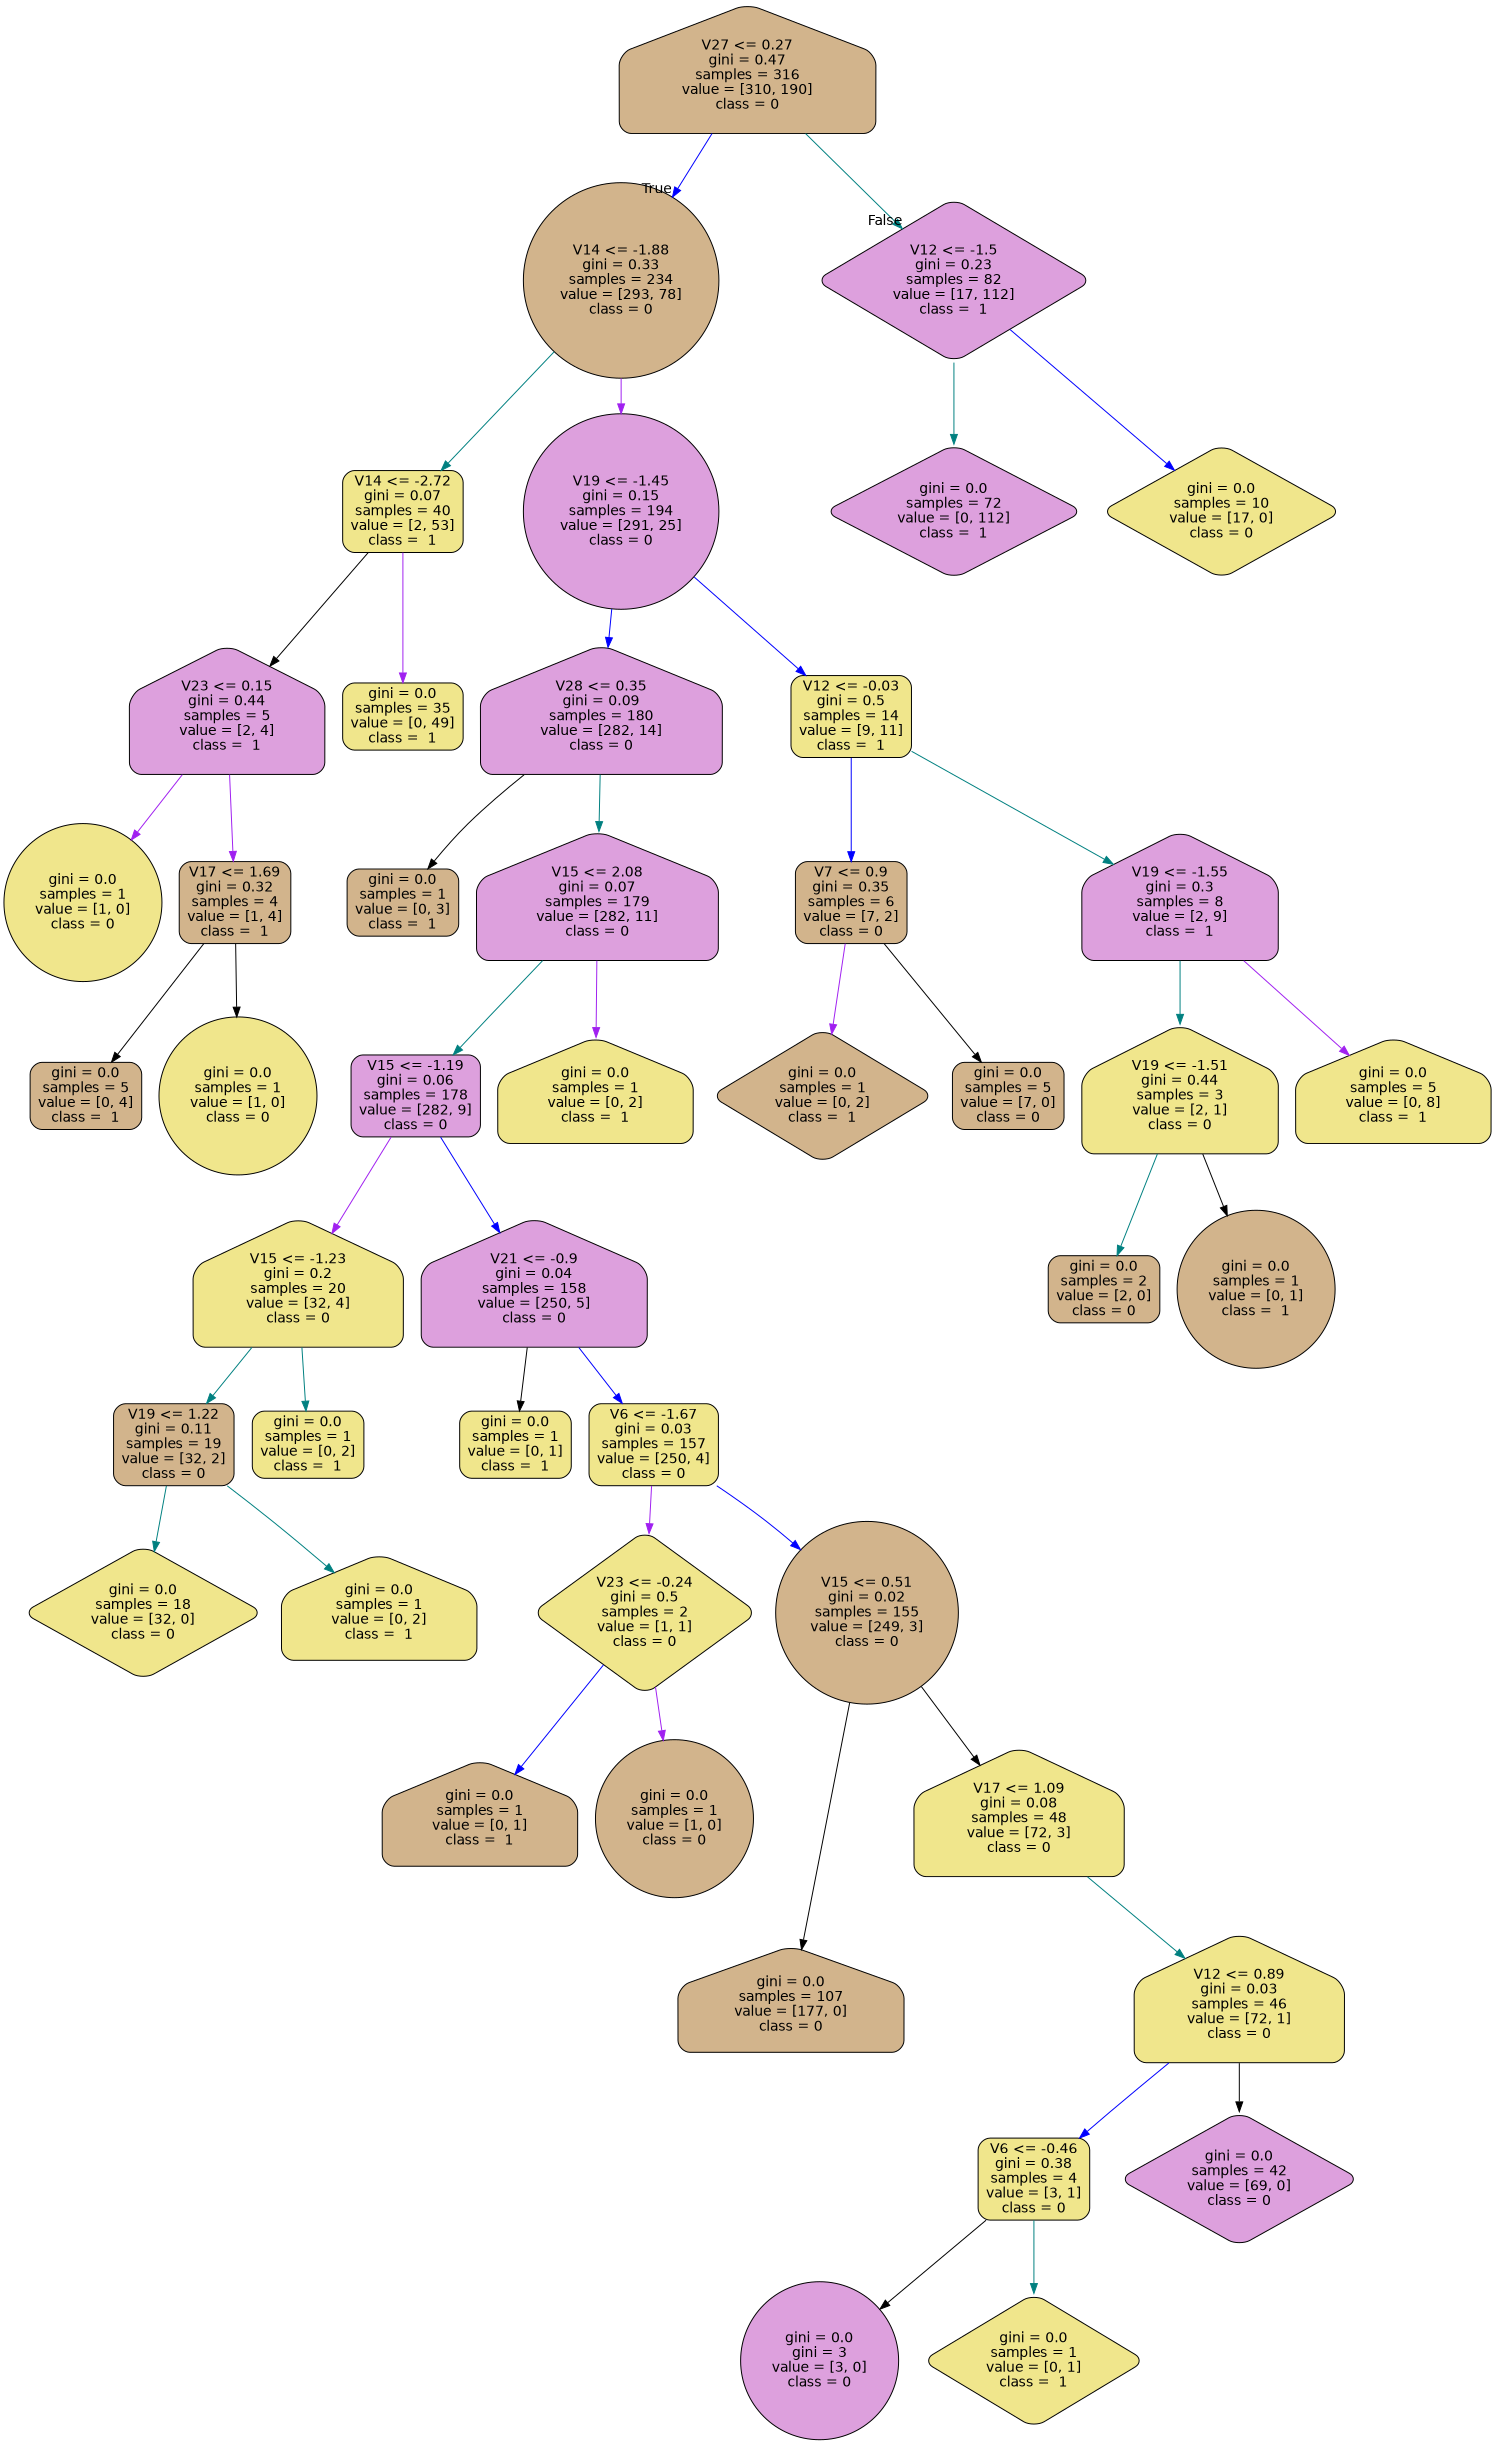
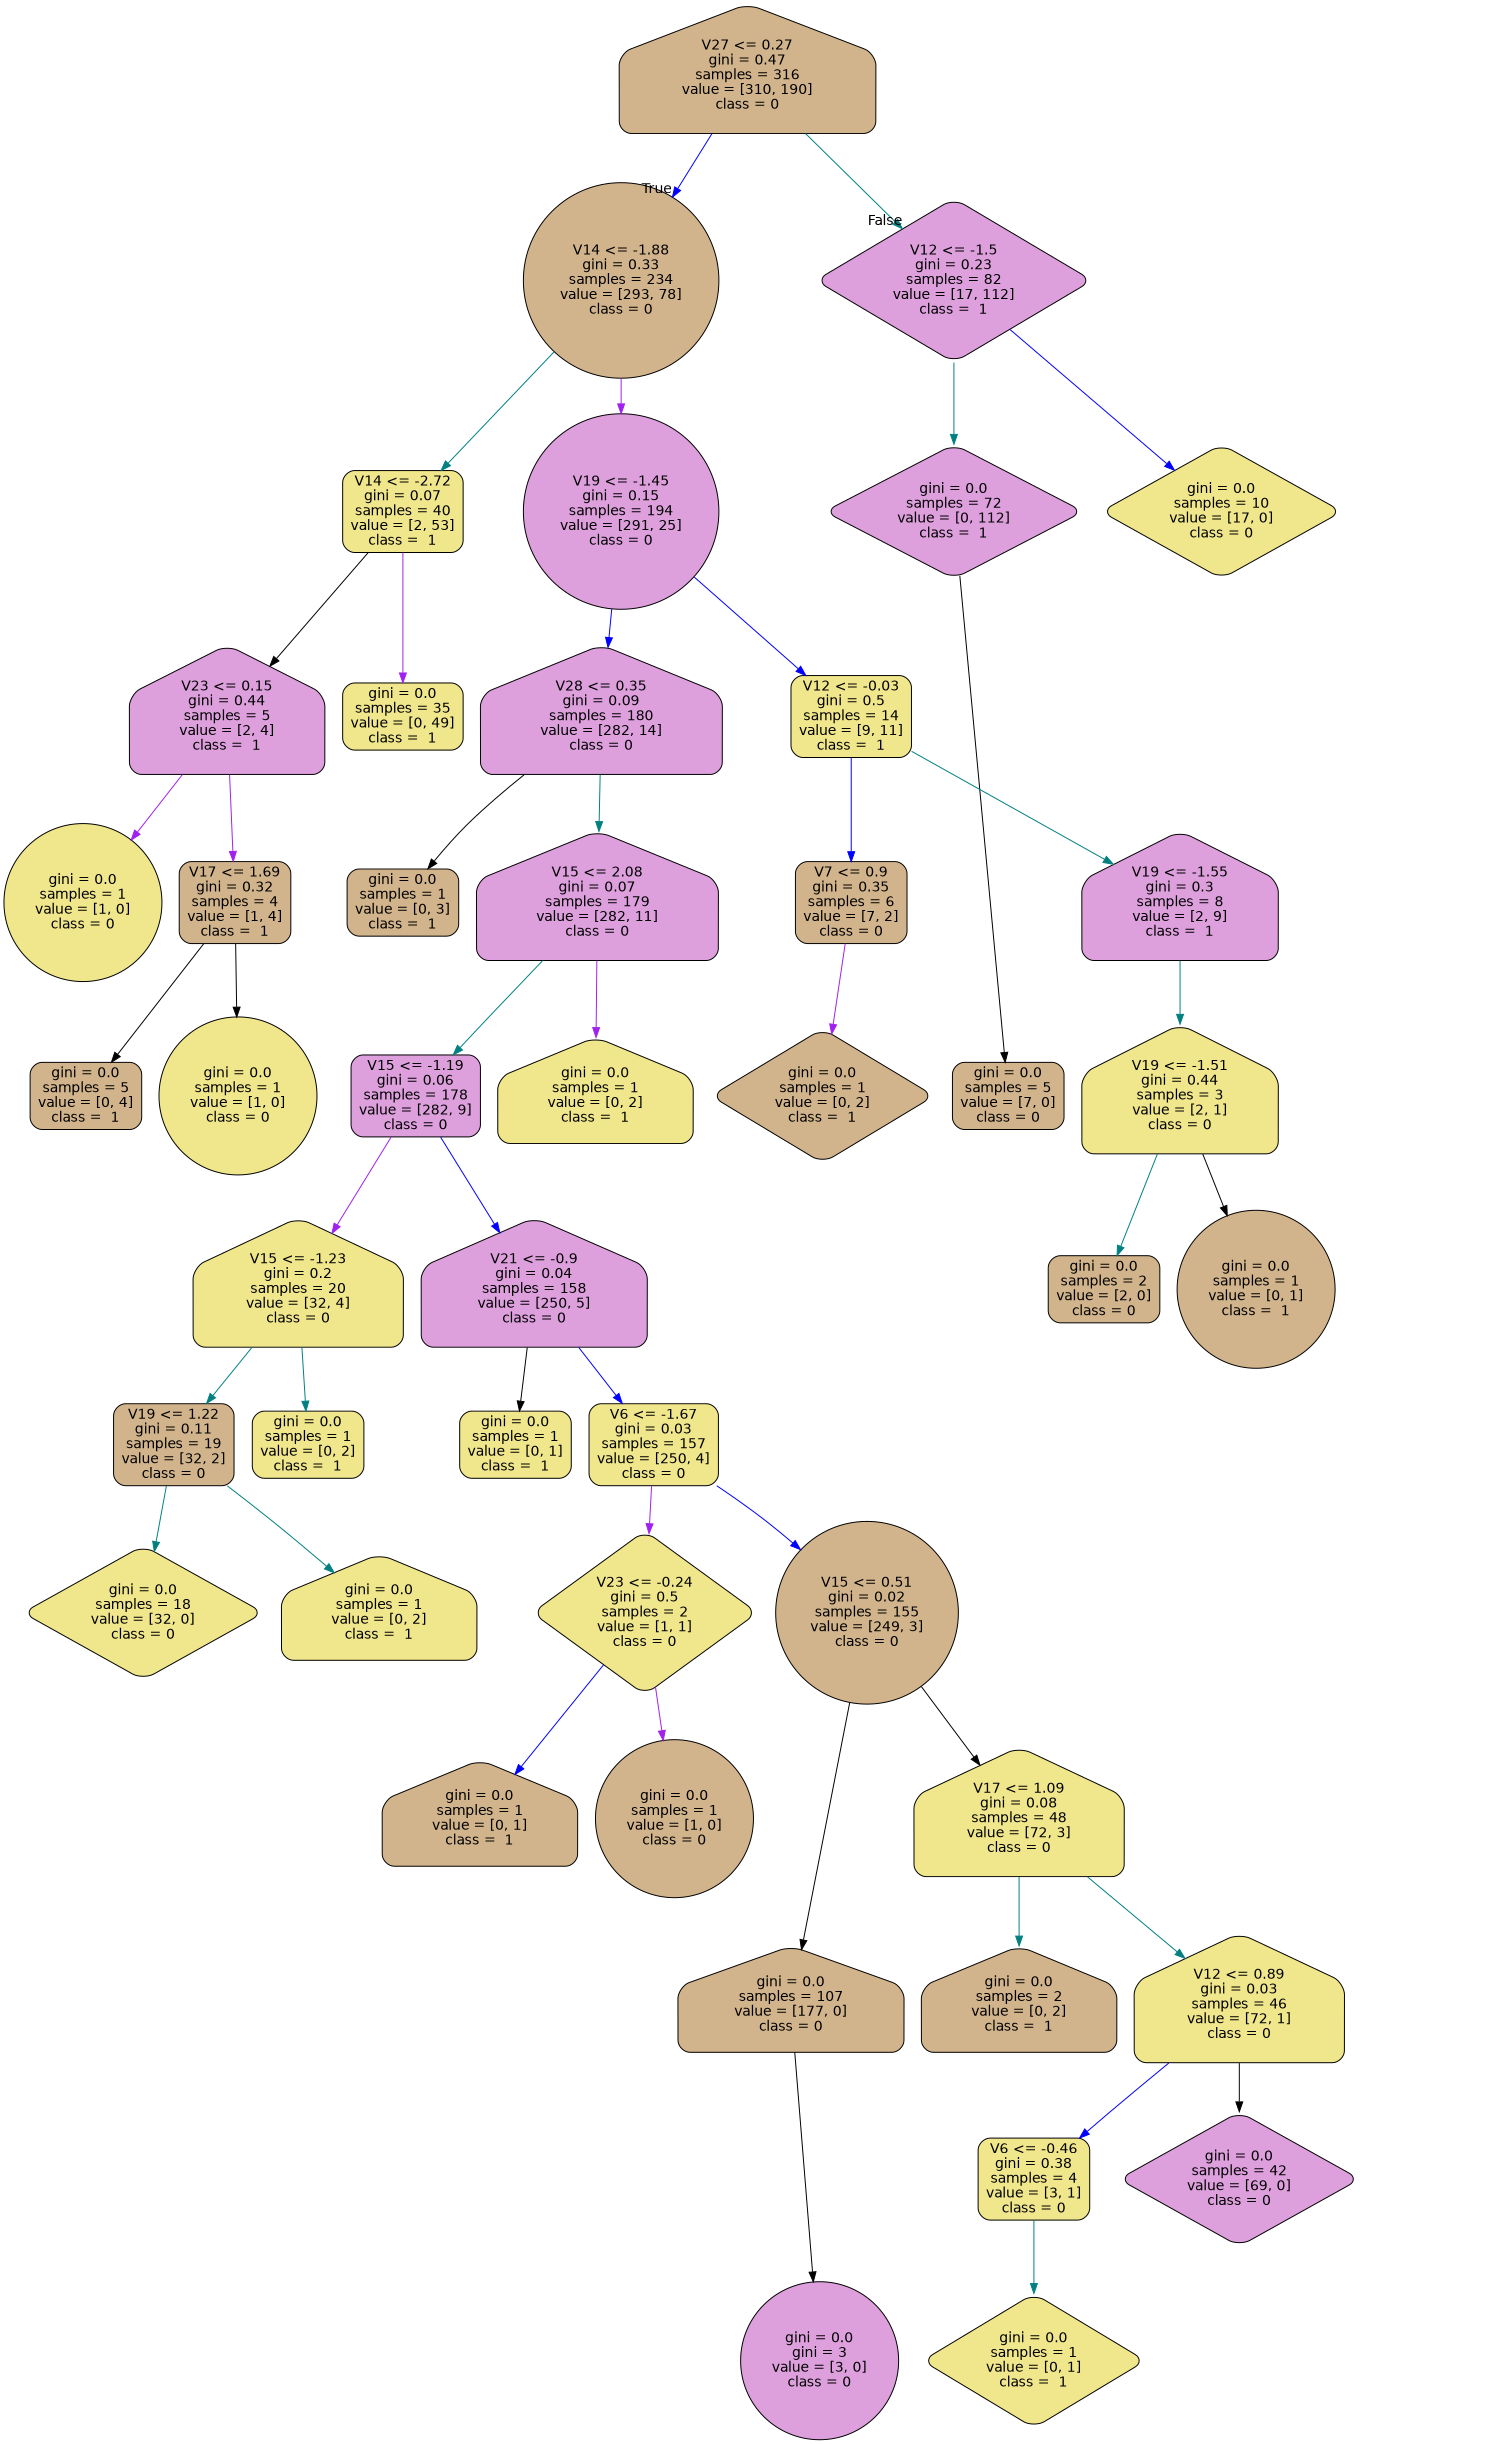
edge "V7 <= 0.9 gini = 0.35 samples = 6 value = [7, 2] class = 0" -> "gini = 0.0 samples = 5 value = [7, 0] class = 0": now "gini = 0.0 samples = 72 value = [0, 112] class =  1" -> "gini = 0.0 samples = 5 value = [7, 0] class = 0"
node "gini = 0.0 samples = 5 value = [0, 8] class =  1": removed
node "gini = 0.0 samples = 2 value = [0, 2] class =  1": added
edge "V6 <= -0.46 gini = 0.38 samples = 4 value = [3, 1] class = 0" -> "gini = 0.0 gini = 3 value = [3, 0] class = 0": now "gini = 0.0 samples = 107 value = [177, 0] class = 0" -> "gini = 0.0 gini = 3 value = [3, 0] class = 0"
